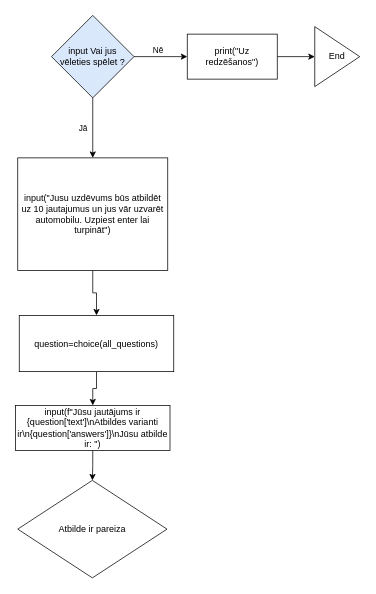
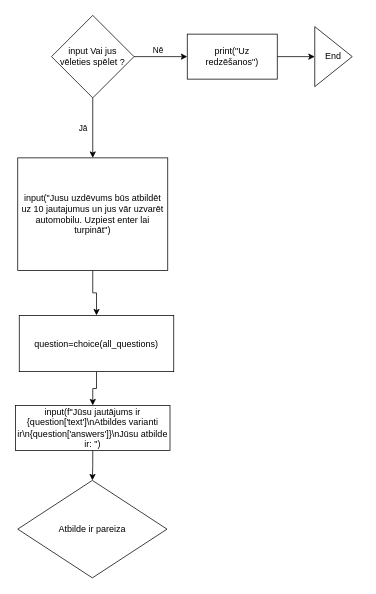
node "input Vai jus vēleties spēlet ?": fillcolor #dae8fc -> #ffffff
node "End": size 45x60 -> 38x60
